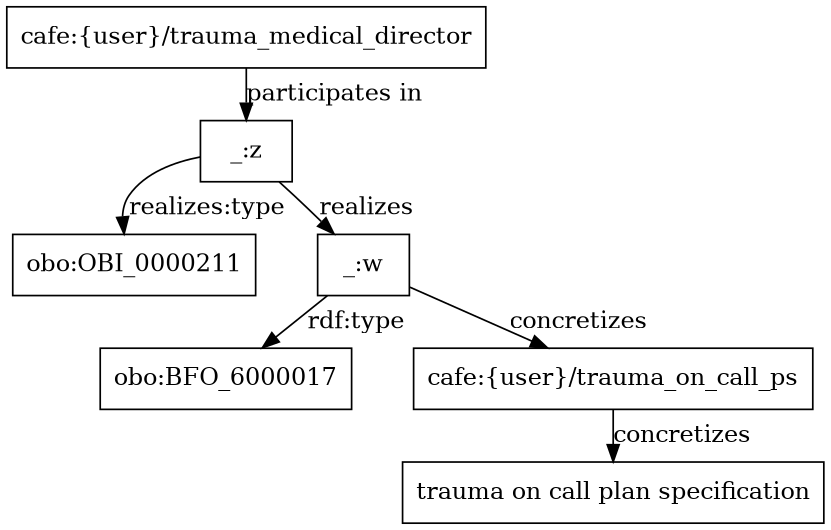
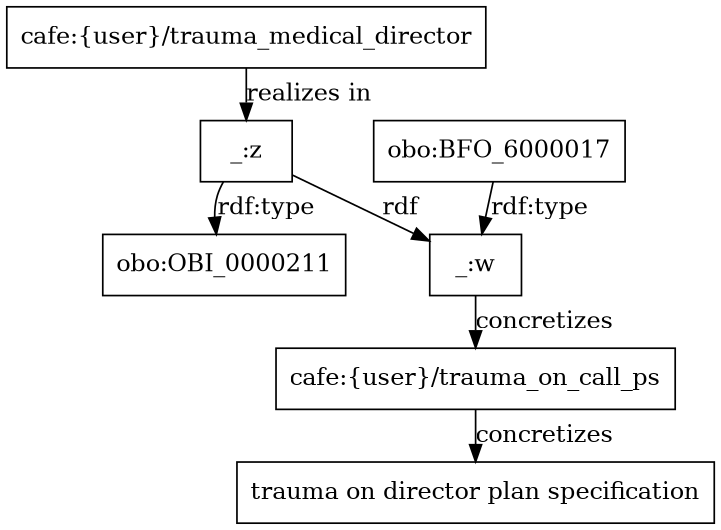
edge "cafe:{user}/trauma_medical_director" -> "_:z": label "participates in" -> "realizes in"
edge "_:z" -> "obo:OBI_0000211": label "realizes:type" -> "rdf:type"
edge "_:z" -> "_:w": label "realizes" -> "rdf"
edge "_:w" -> "obo:BFO_6000017": reversed
node "trauma on call plan specification": label "trauma on call plan specification" -> "trauma on director plan specification"
